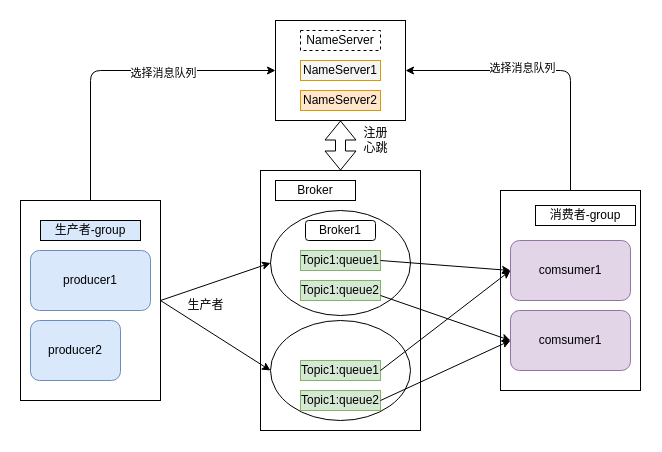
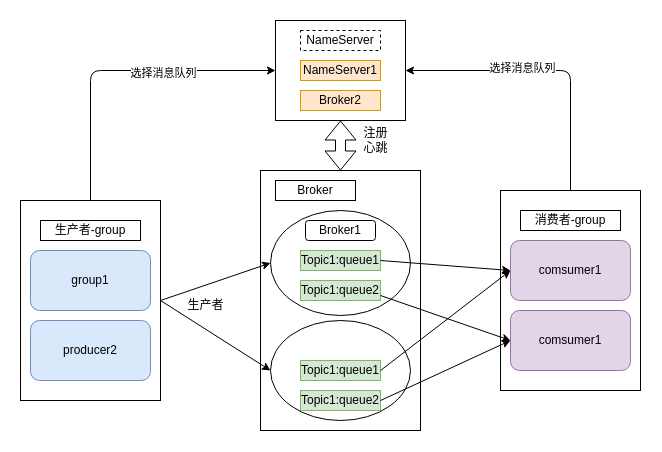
node "NameServer1": fillcolor #f5f5f5 -> #ffe6cc
node "NameServer2": label "NameServer2" -> "Broker2"
node "消费者-group": moved (586, 216) -> (571, 221)
node "生产者-group": fillcolor #dae8fc -> #ffffff
node "producer1": label "producer1" -> "group1"
node "producer2": size 90x60 -> 120x60
